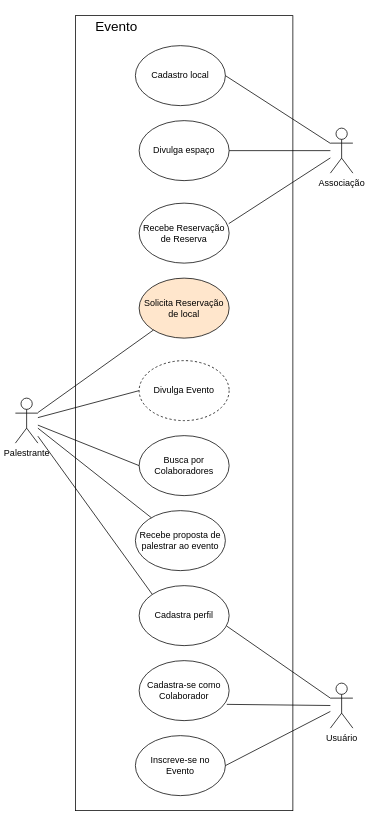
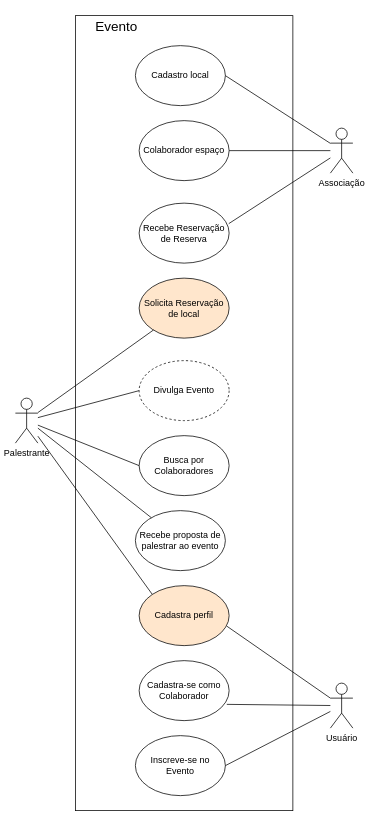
node "Divulga espaço": label "Divulga espaço" -> "Colaborador espaço"
node "Cadastra perfil": fillcolor #ffffff -> #ffe6cc
